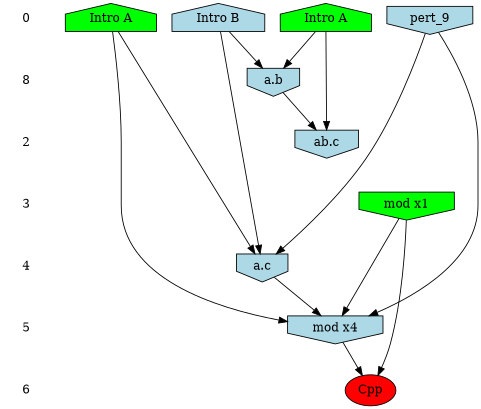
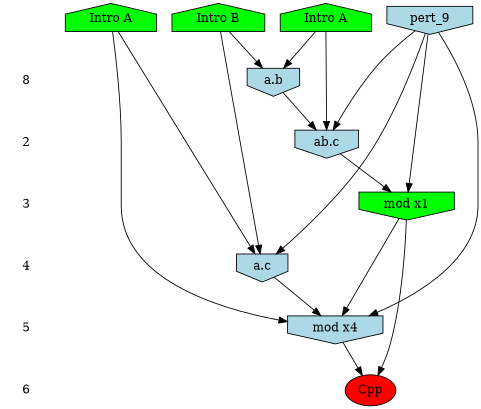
node "0": removed
node "Intro B": fillcolor lightblue -> green
edge "pert_9" -> "ab.c": added
edge "pert_9" -> "mod x1": added
edge "ab.c" -> "mod x1": added
